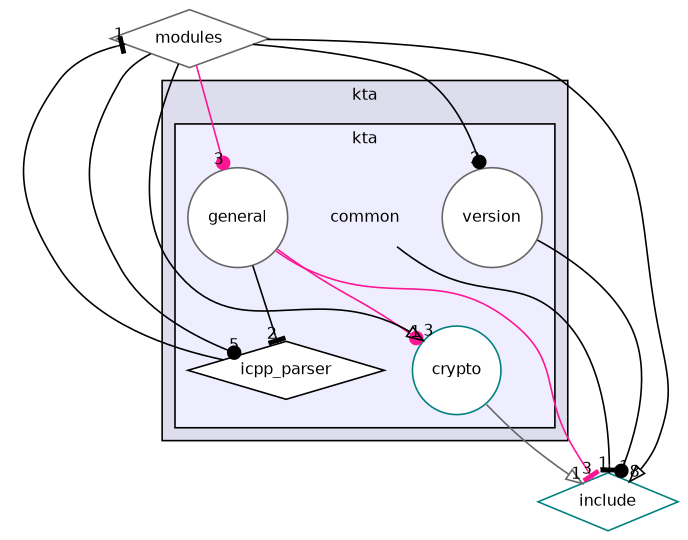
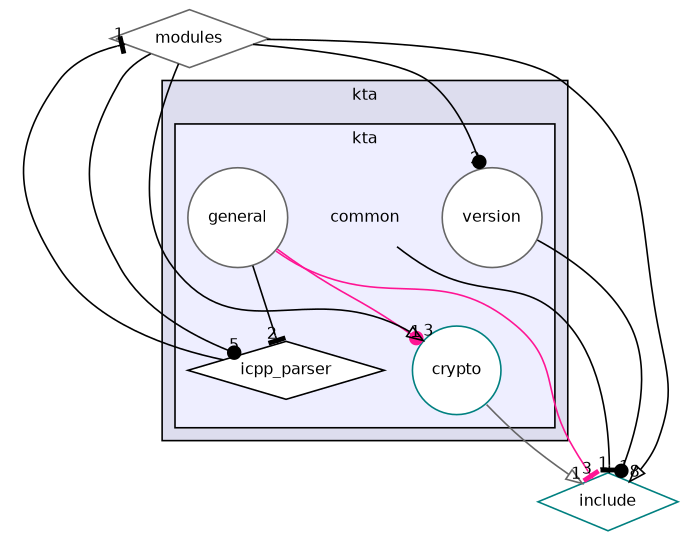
edge "modules" -> "general": removed
